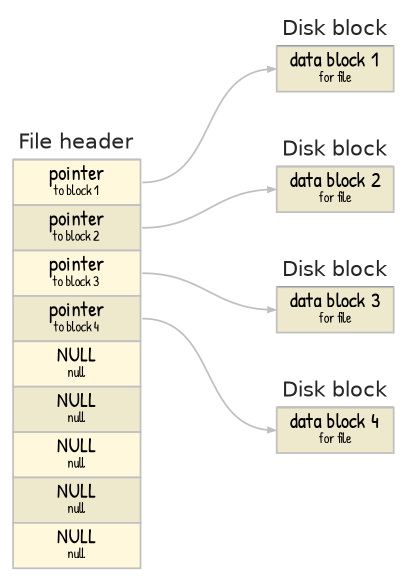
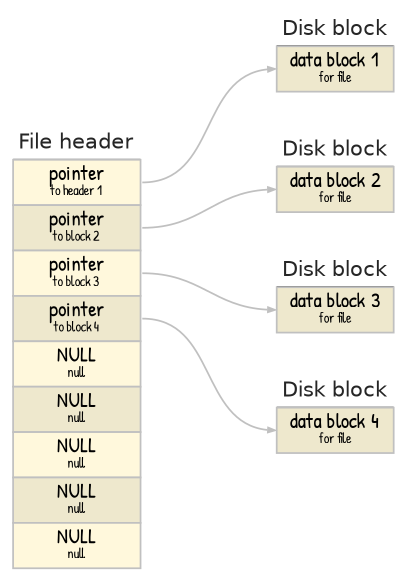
node "File header": text "to block 1" -> "to header 1"
